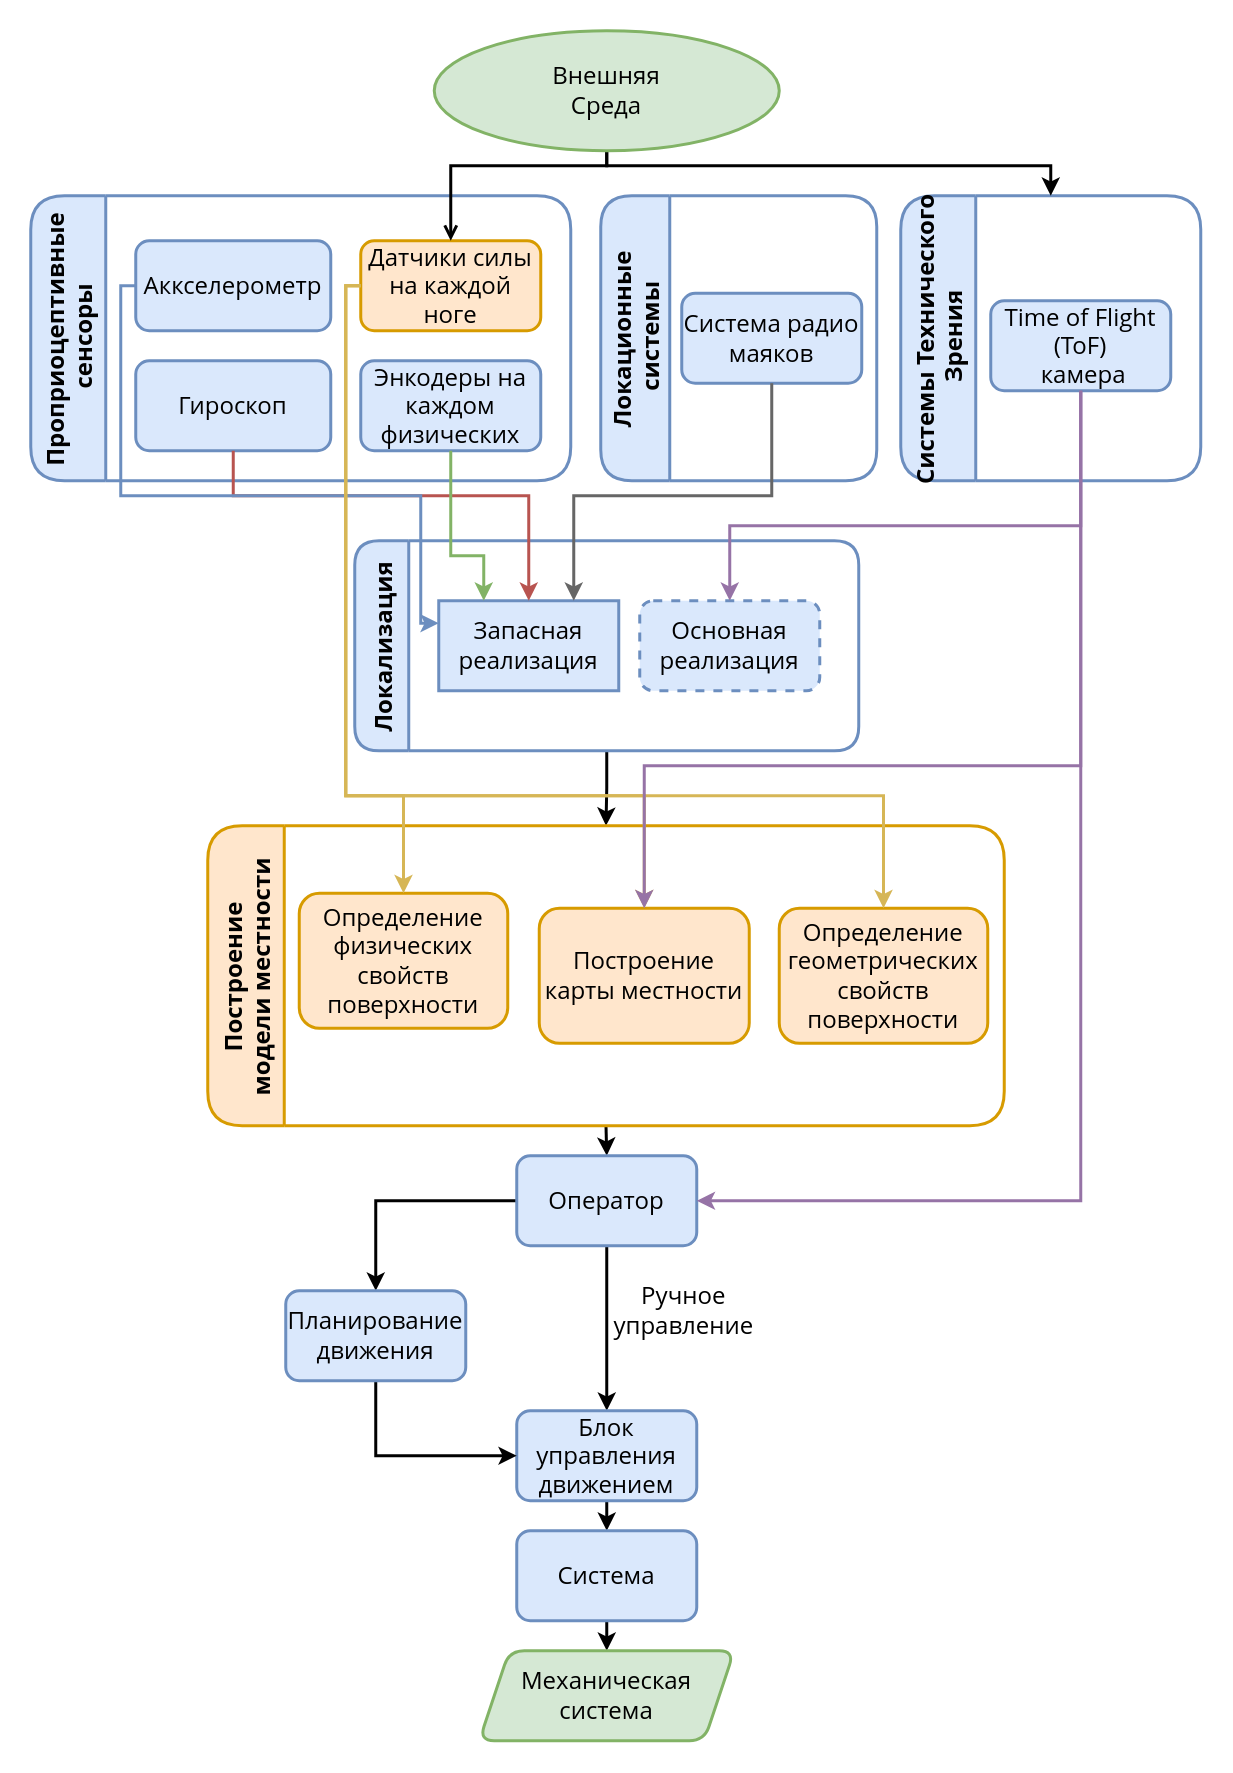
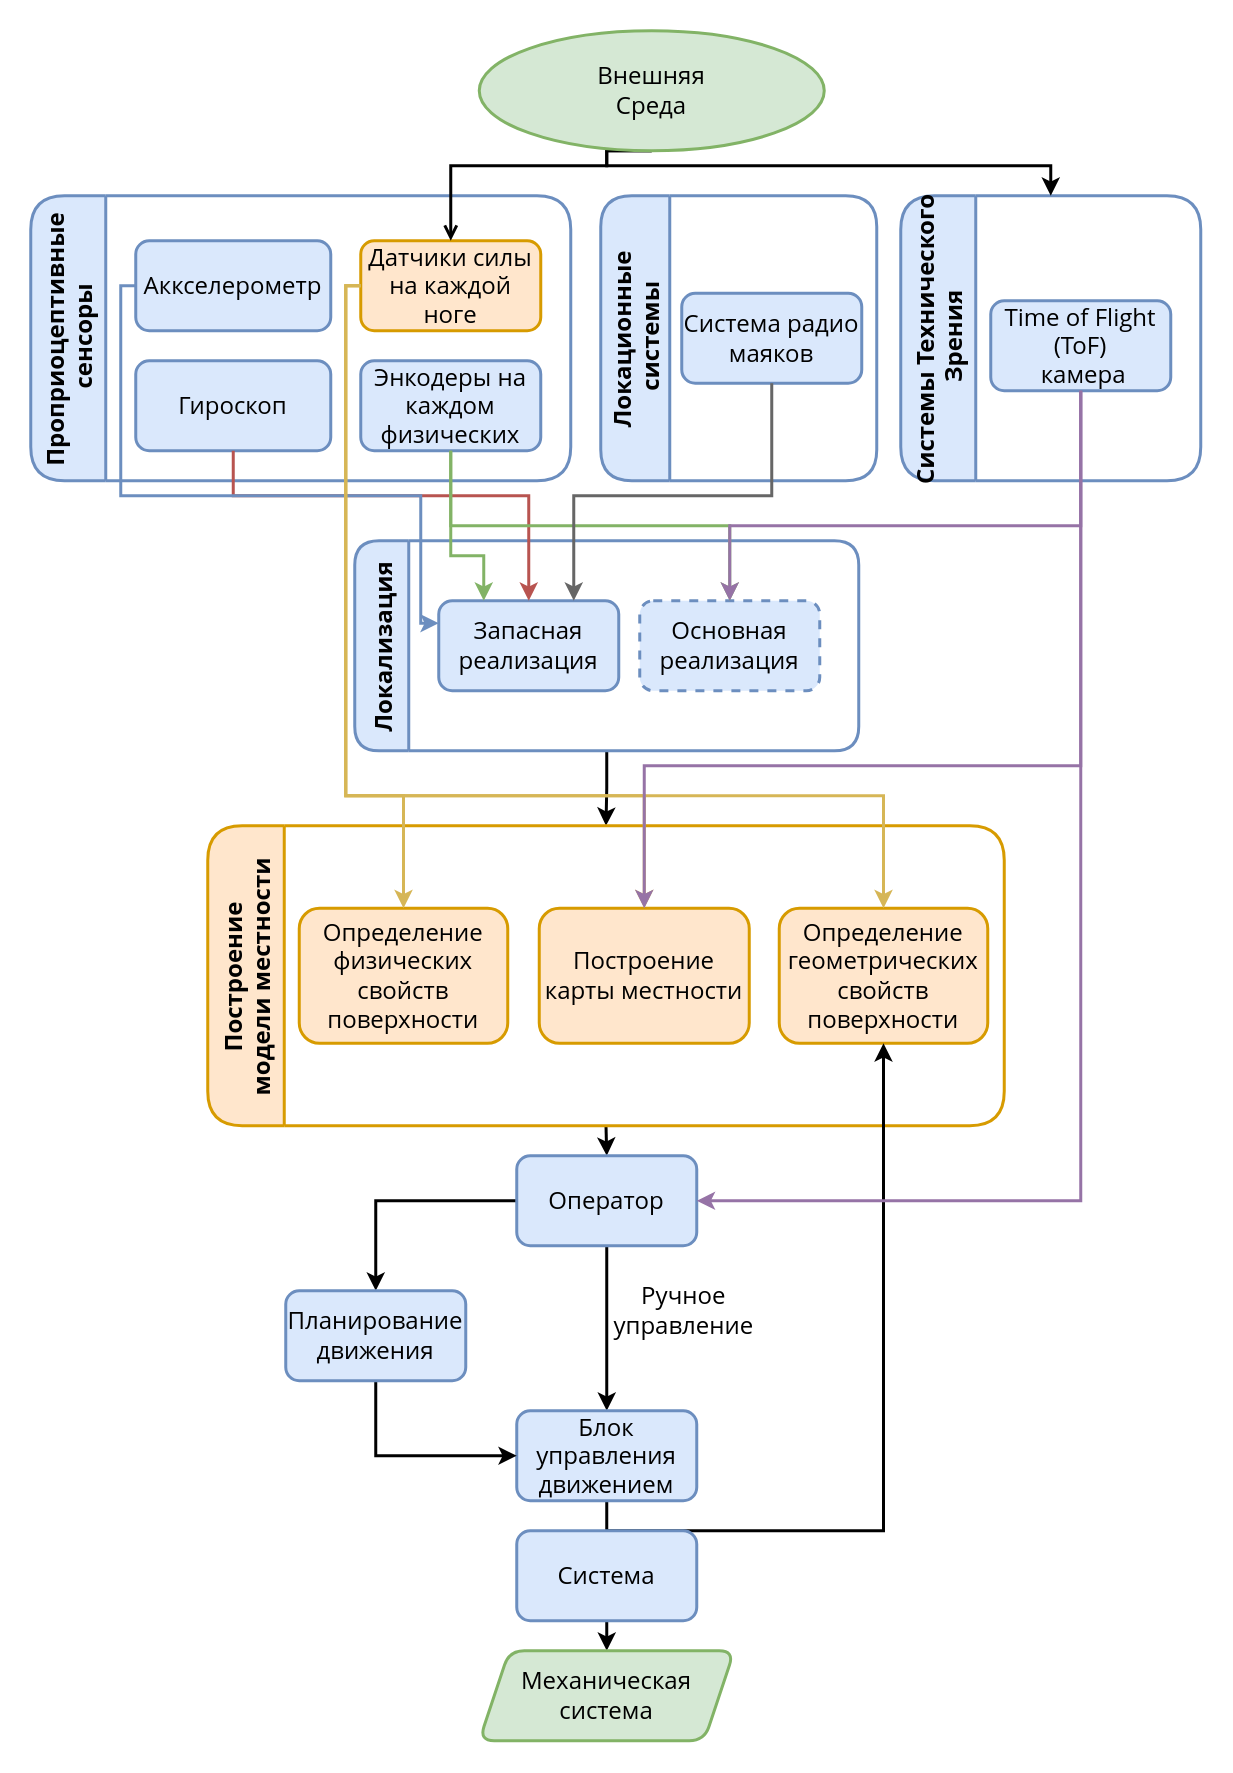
node "ВнешняяСреда": moved (607, 91) -> (652, 91)
edge "Энкодеры на каждом физических" -> "Основная реализация": added
node "Запасная реализация": shape rectangle -> rounded rectangle
node "Определение физических свойств поверхности": moved (404, 961) -> (404, 976)
edge "Блок управления движением" -> "Система": now "Блок управления движением" -> "Определение геометрических свойств поверхности"
